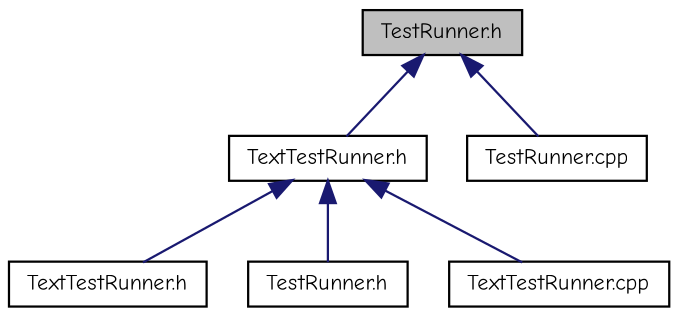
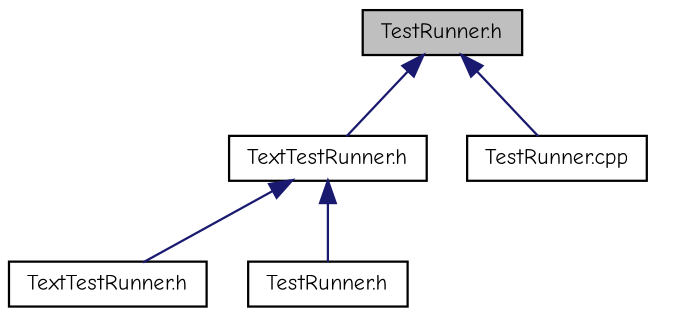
node "TextTestRunner.cpp": removed
